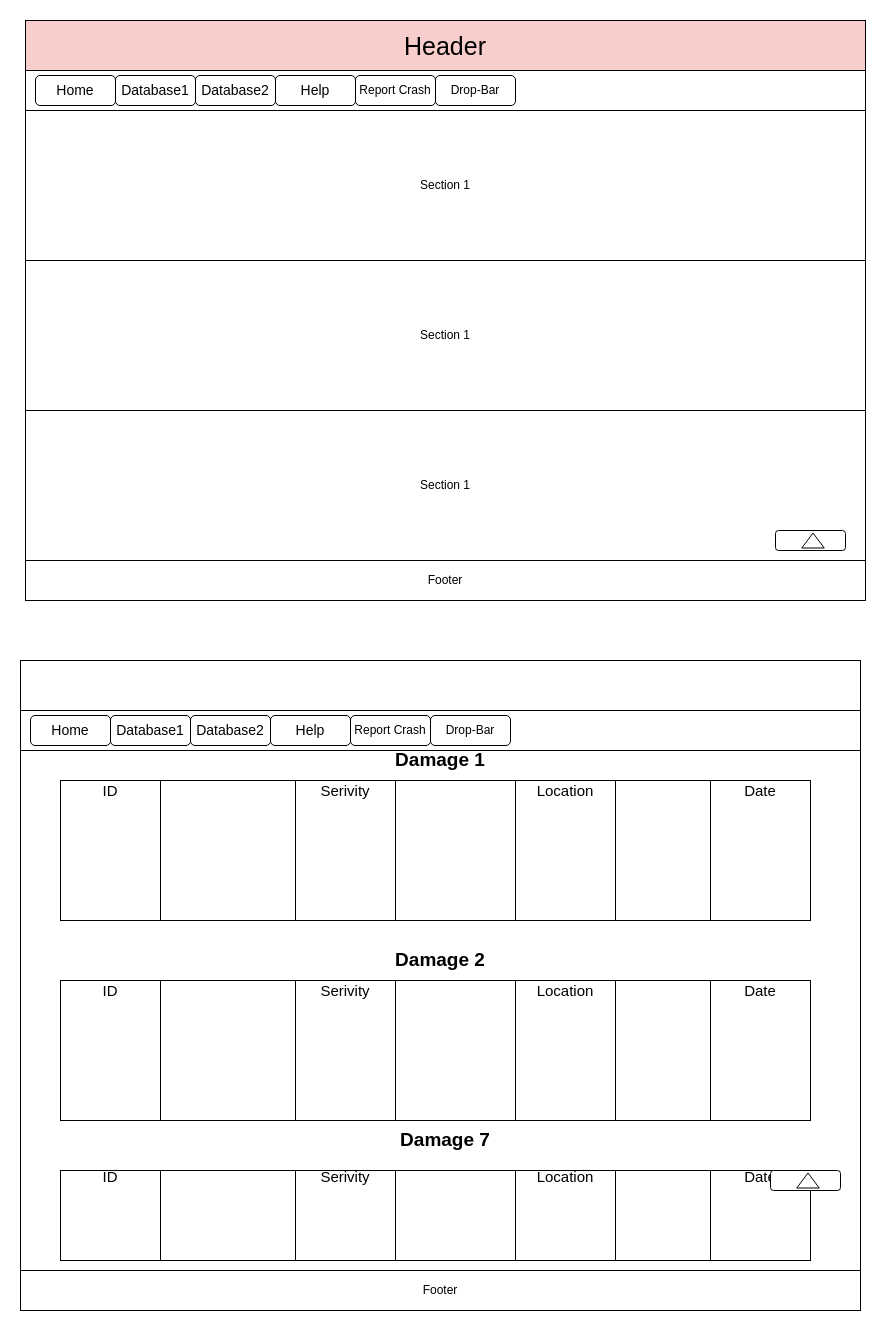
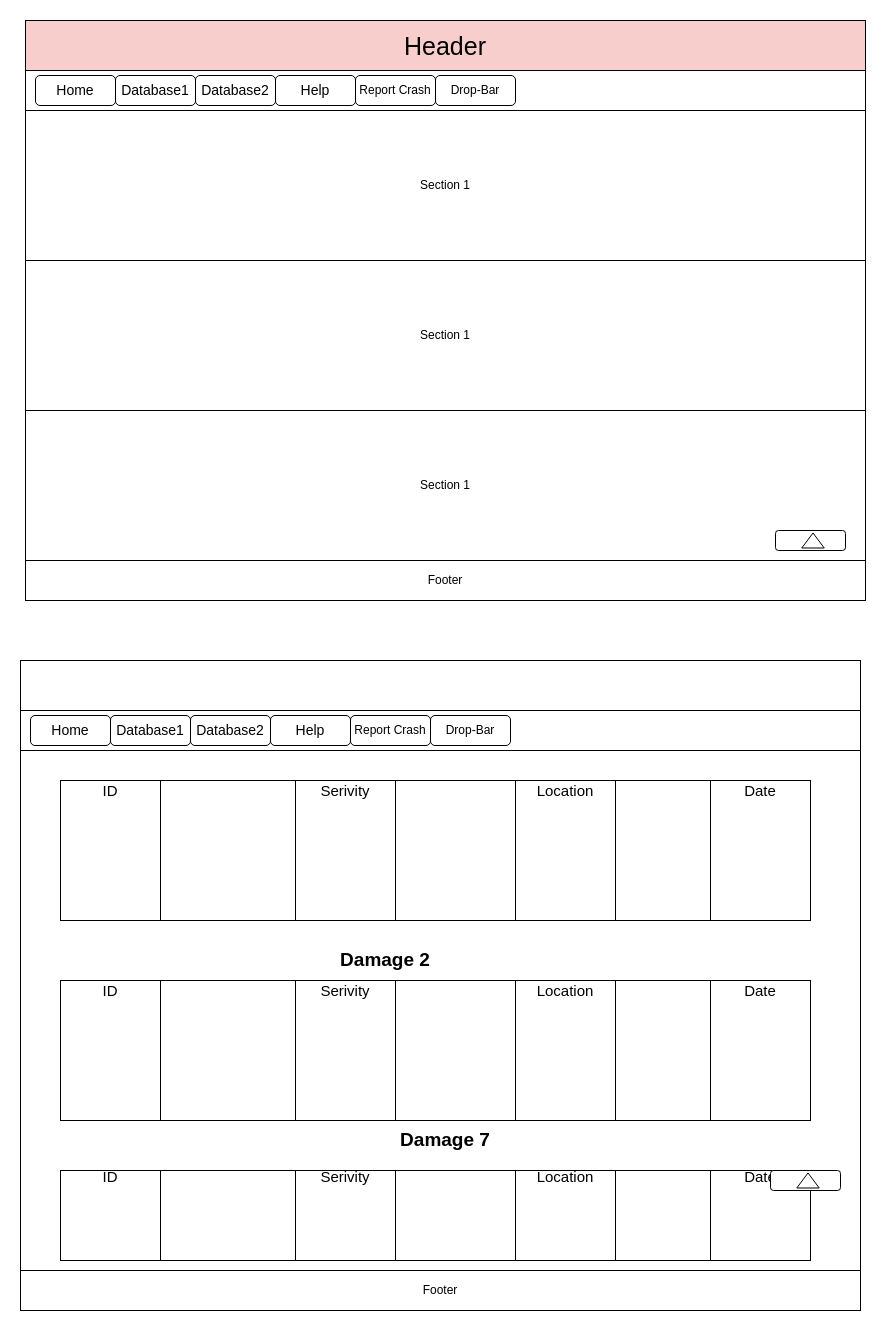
node "Damage 1": removed
node "Damage 2": moved (441, 961) -> (386, 961)
